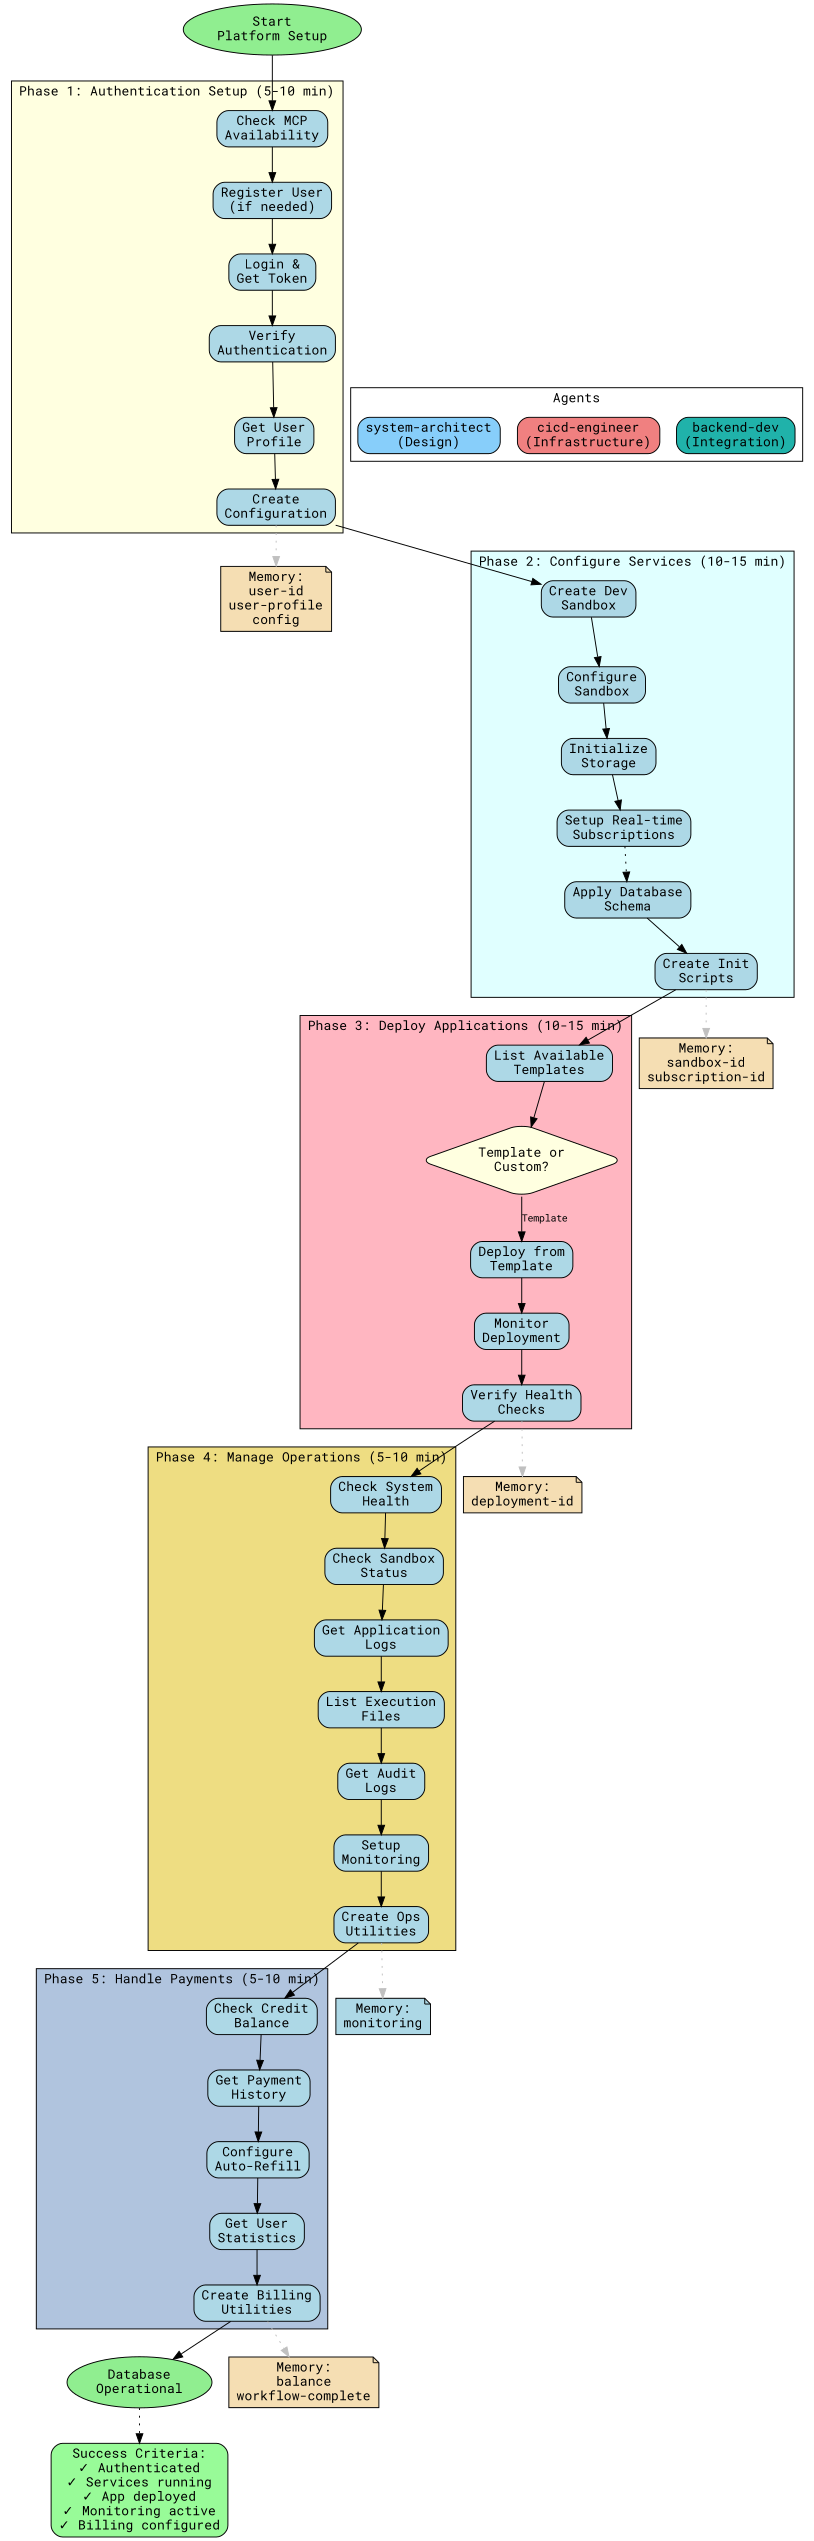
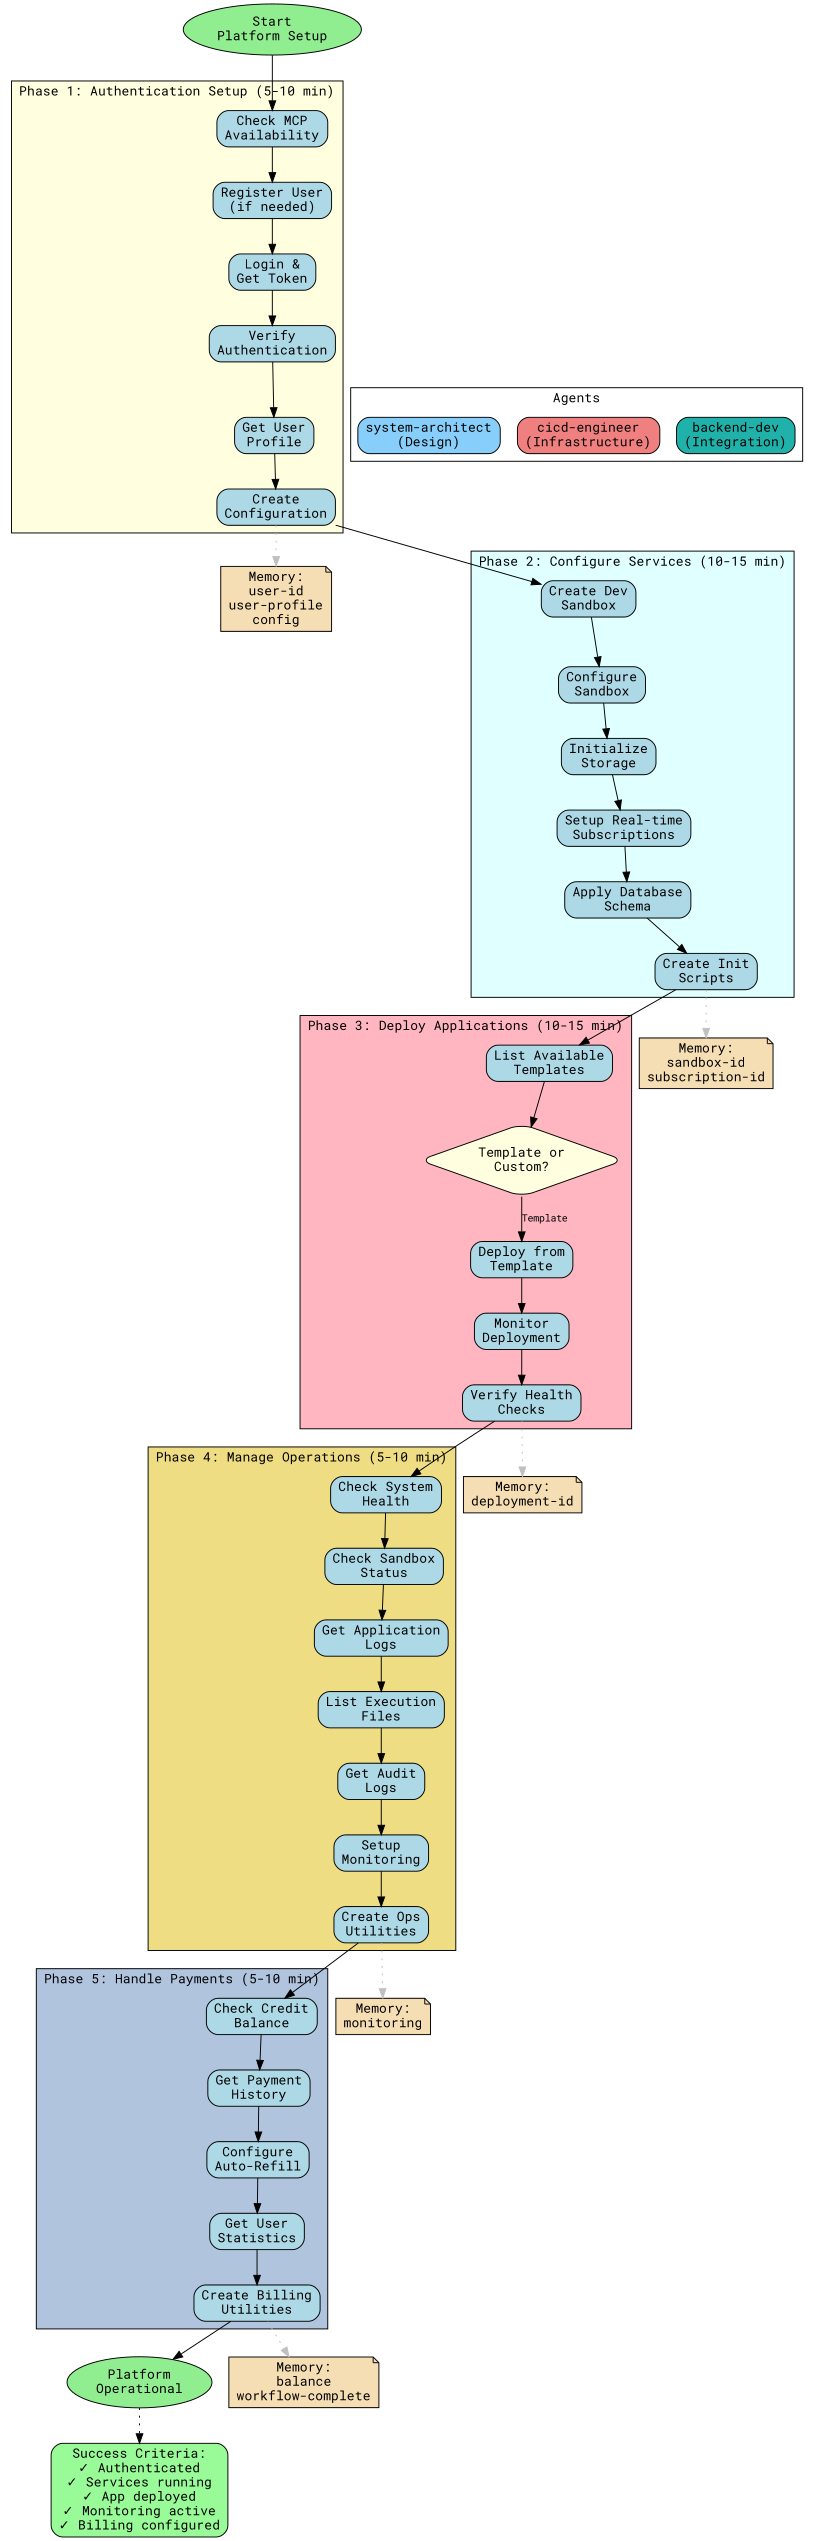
edge "Setup Real-time Subscriptions" -> "Apply Database Schema": style dotted -> solid
node "Memory: monitoring": fillcolor lightblue -> wheat
node "Database Operational": label "Database Operational" -> "Platform Operational"
